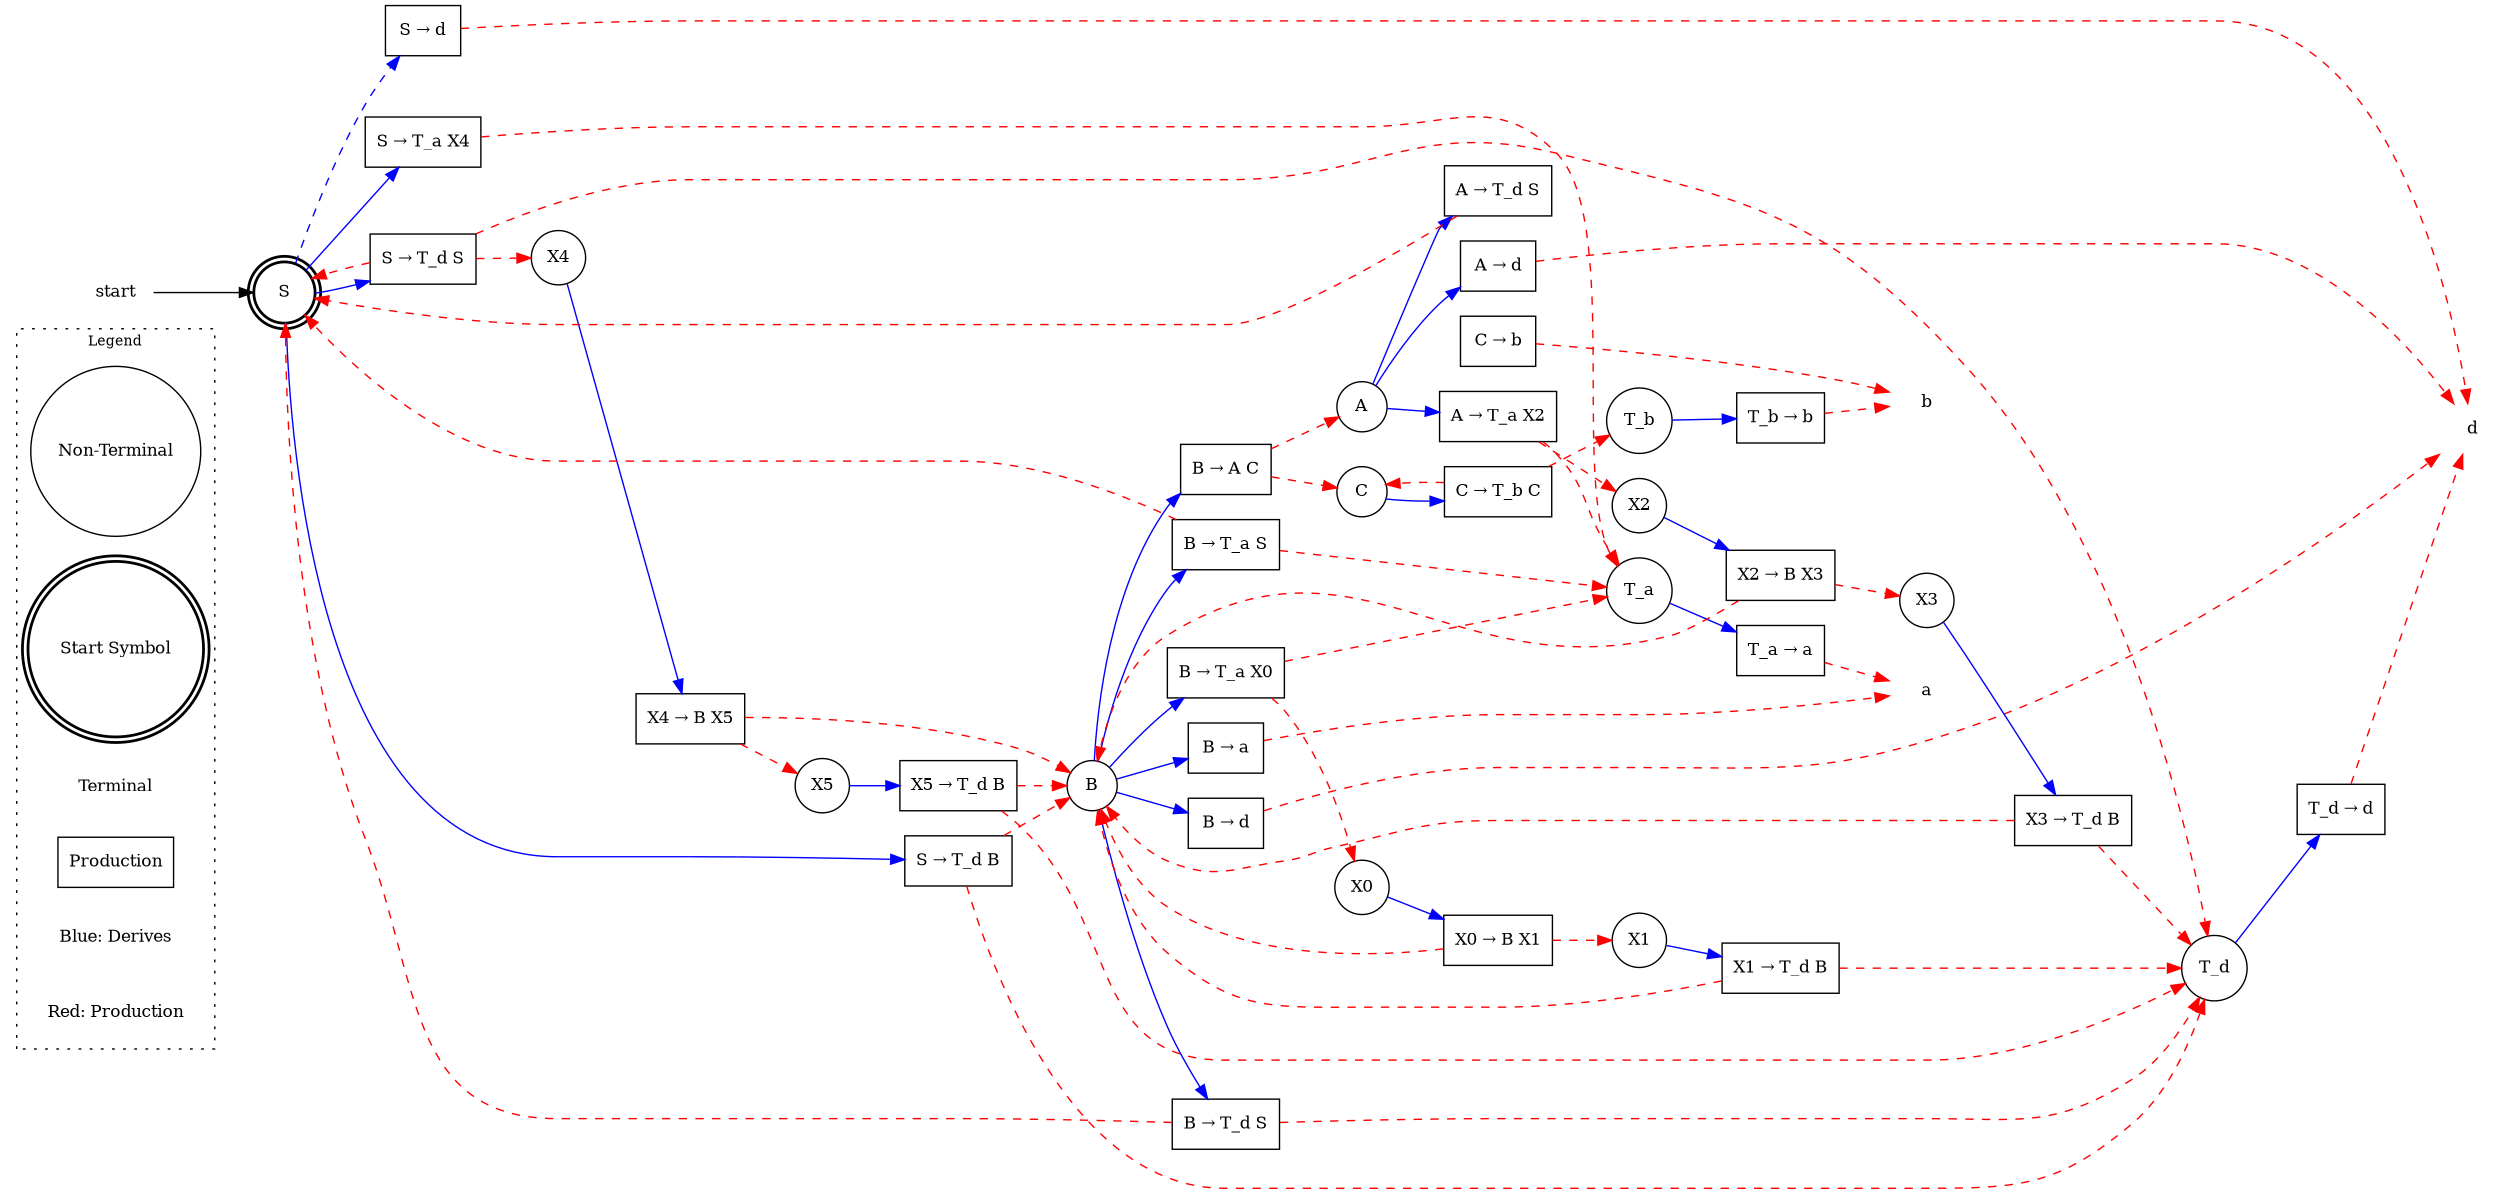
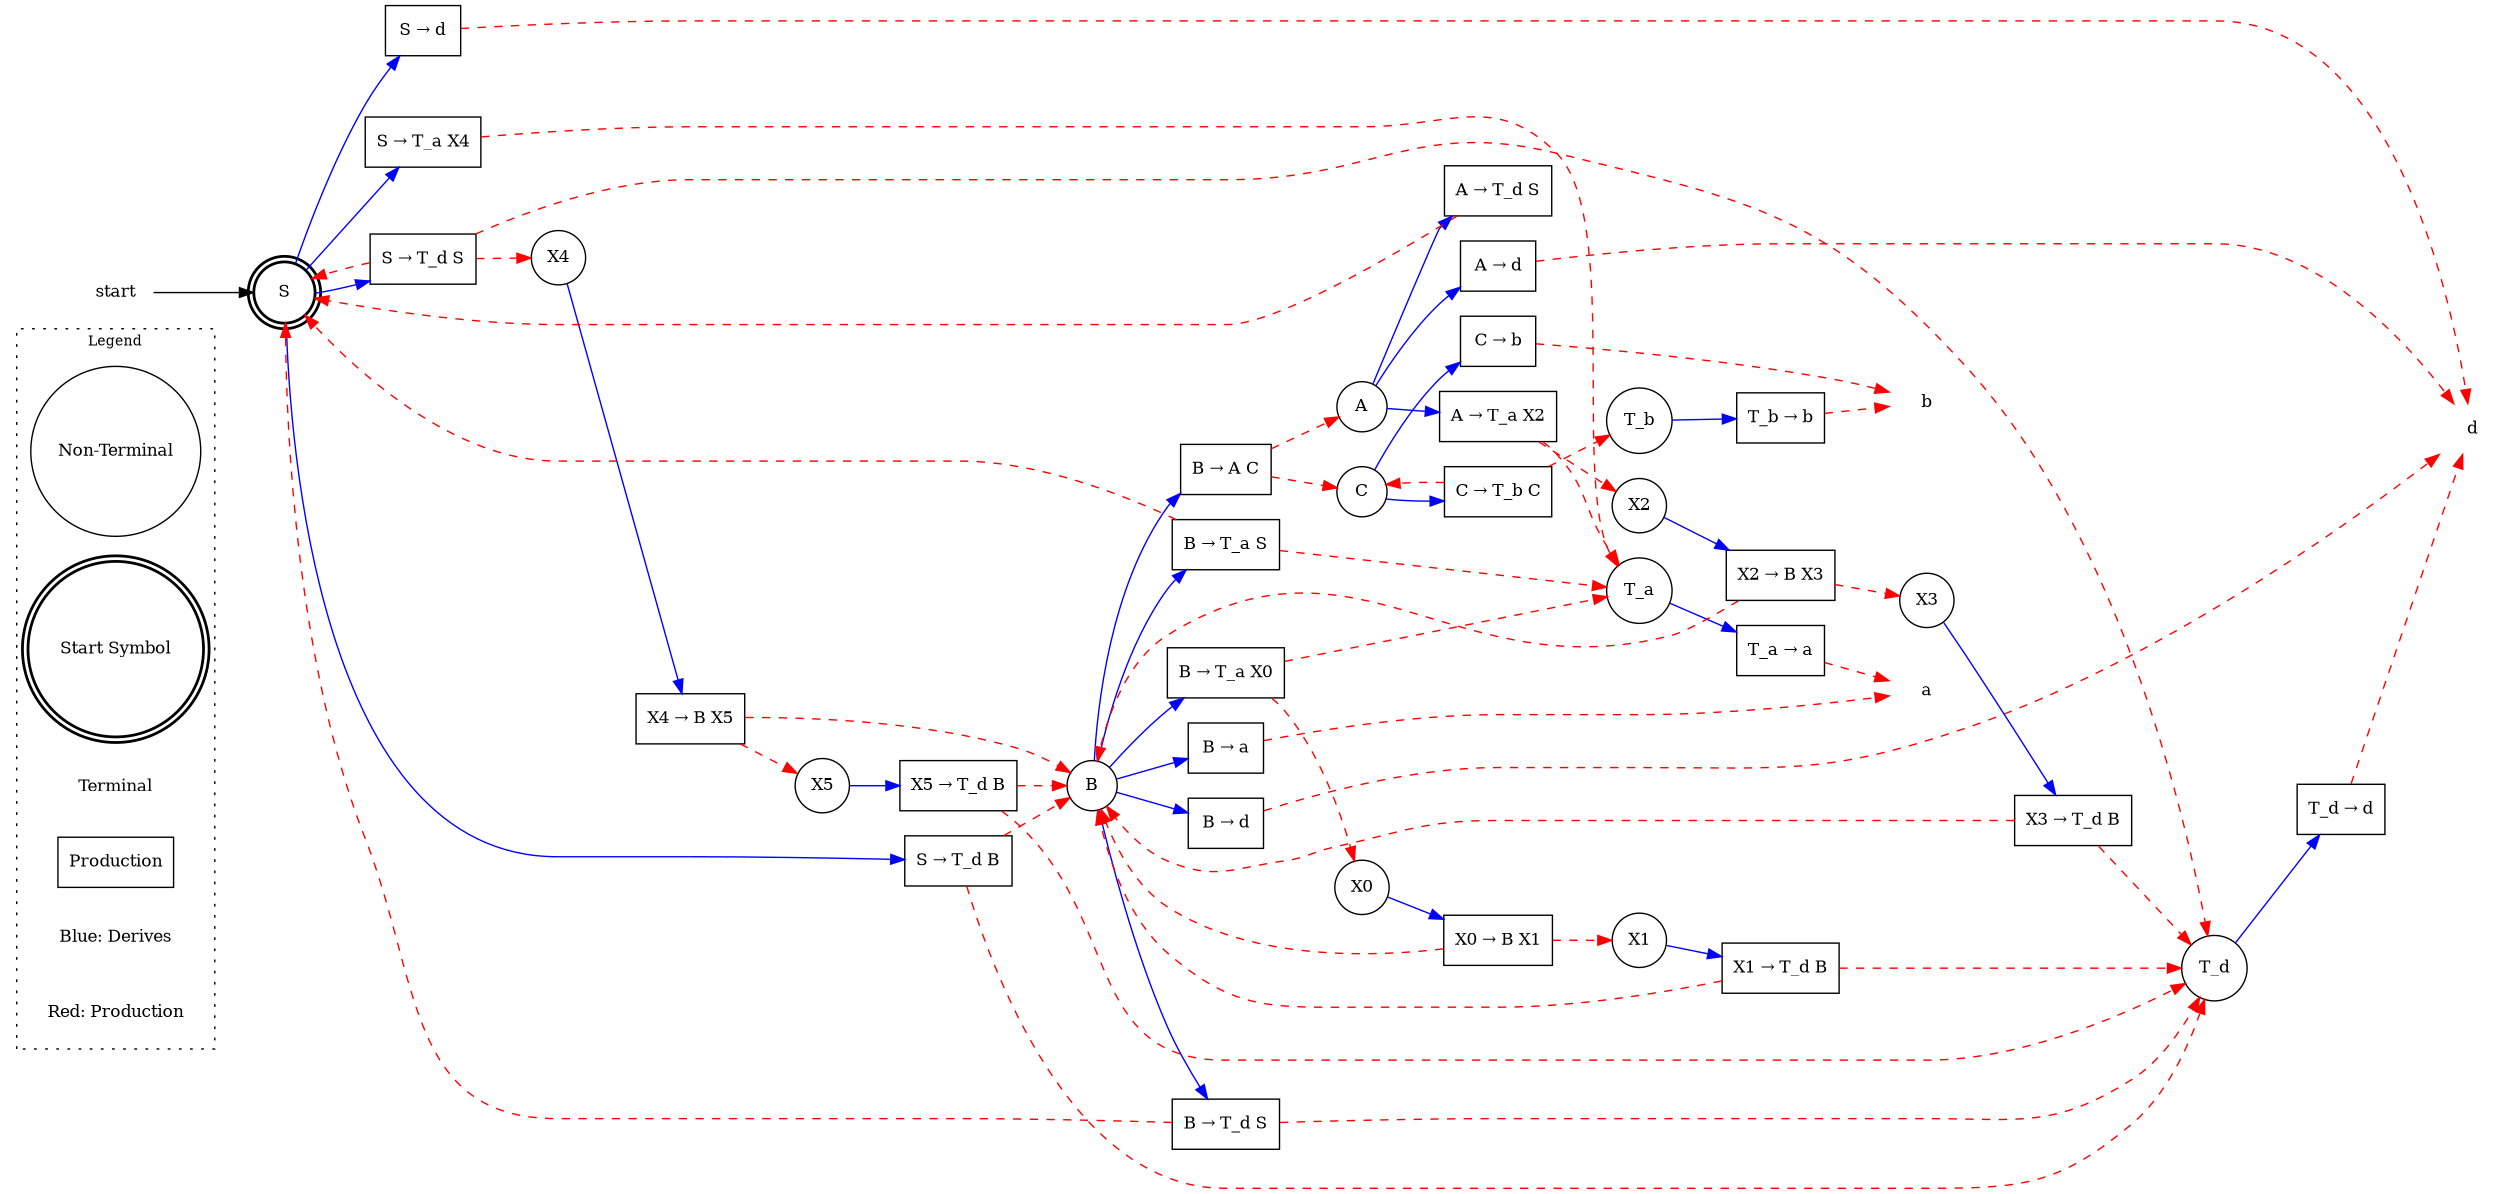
edge "S" -> "S → d": style dashed -> solid
edge "C" -> "C → b": added
